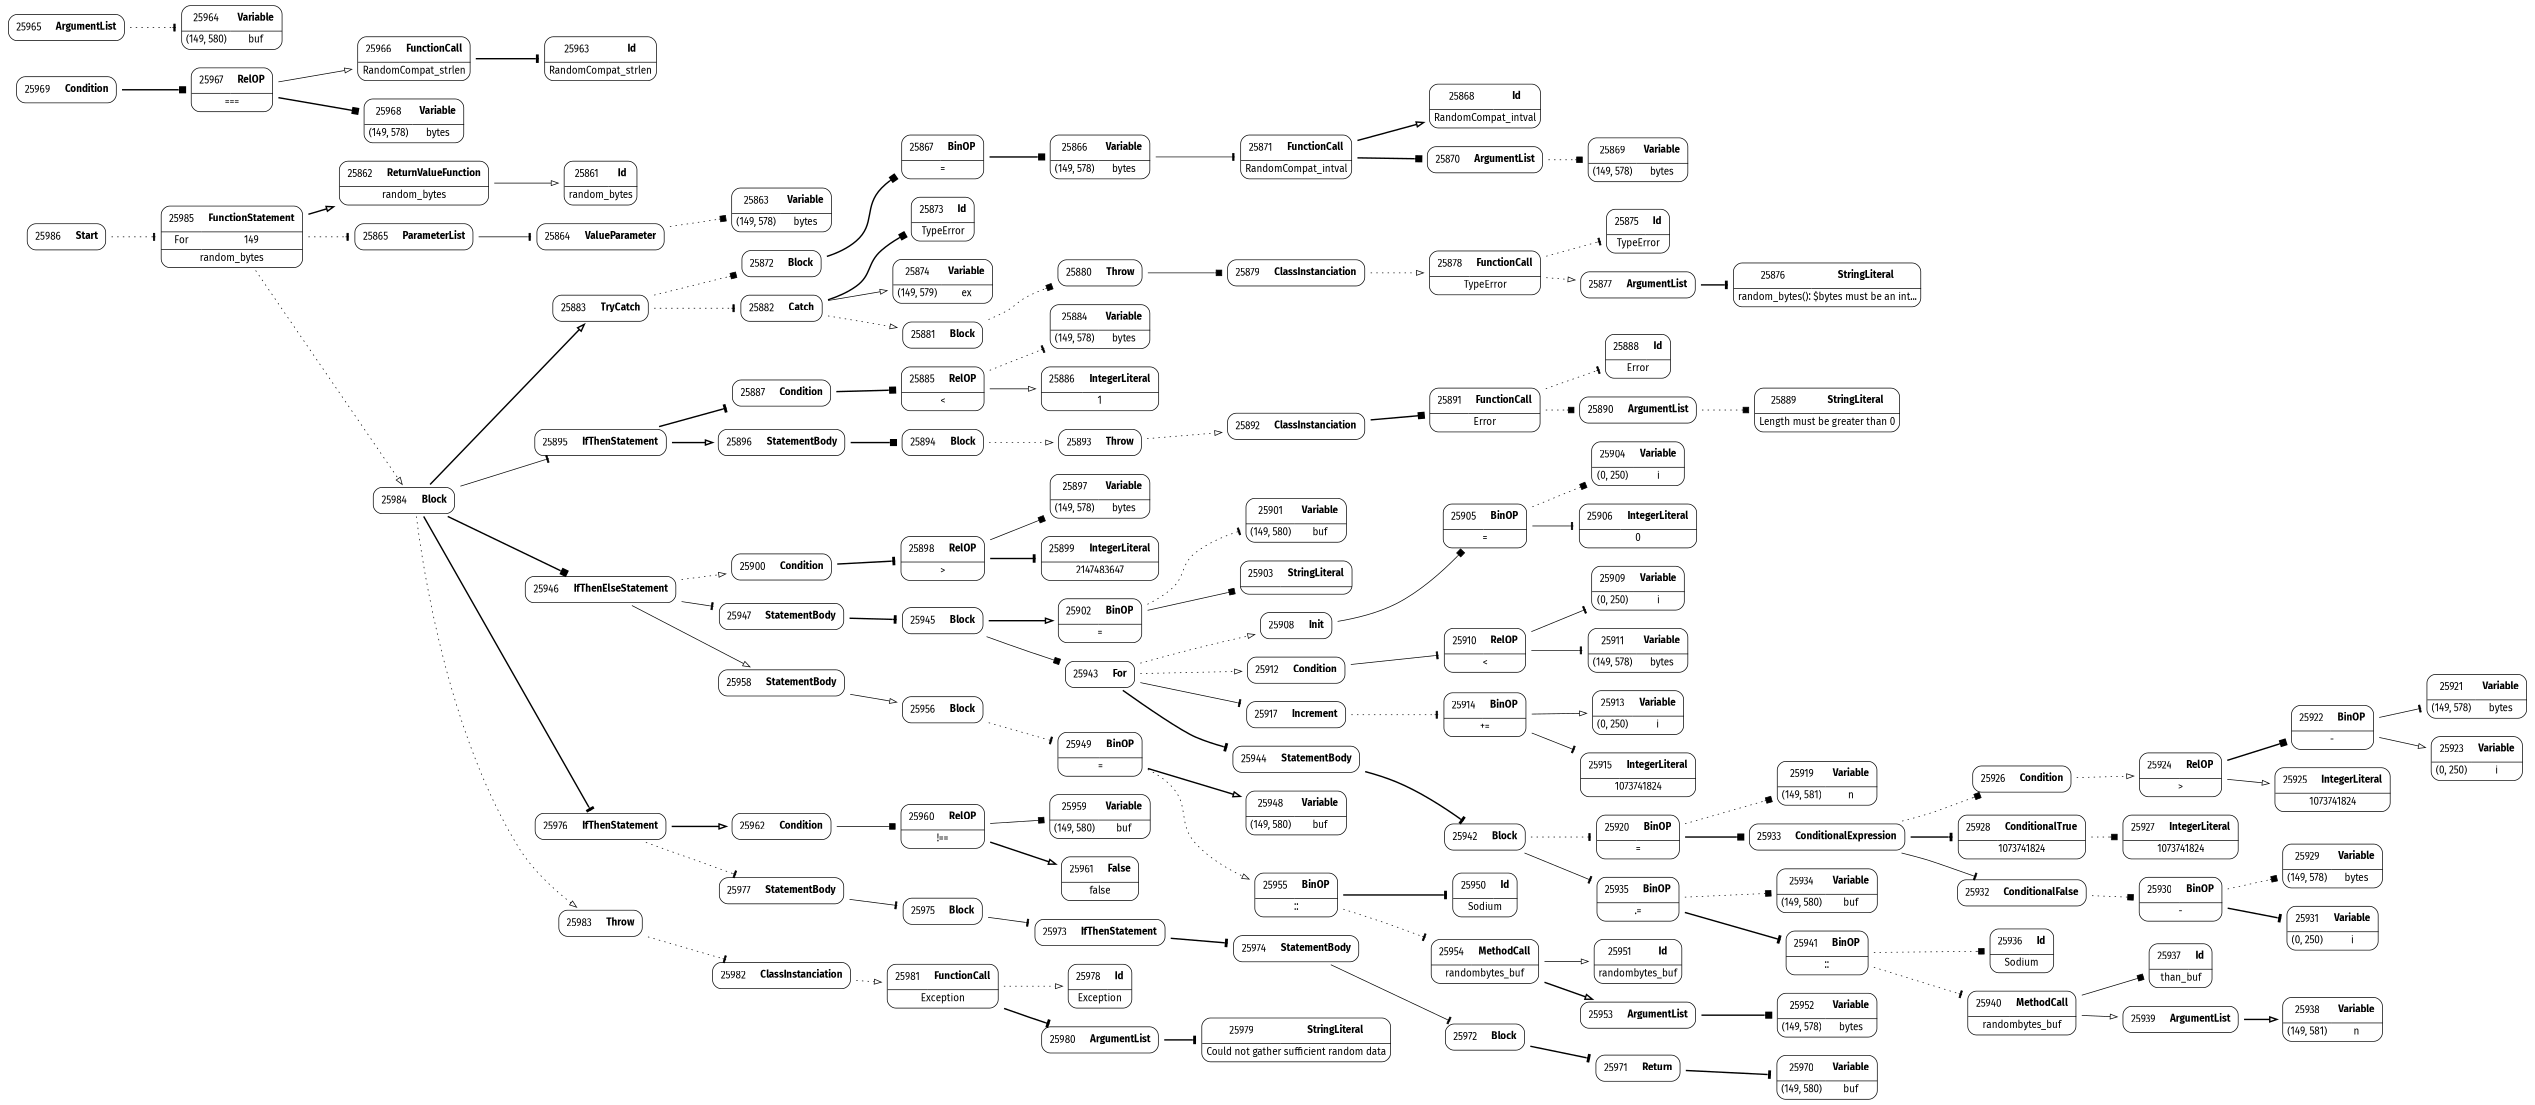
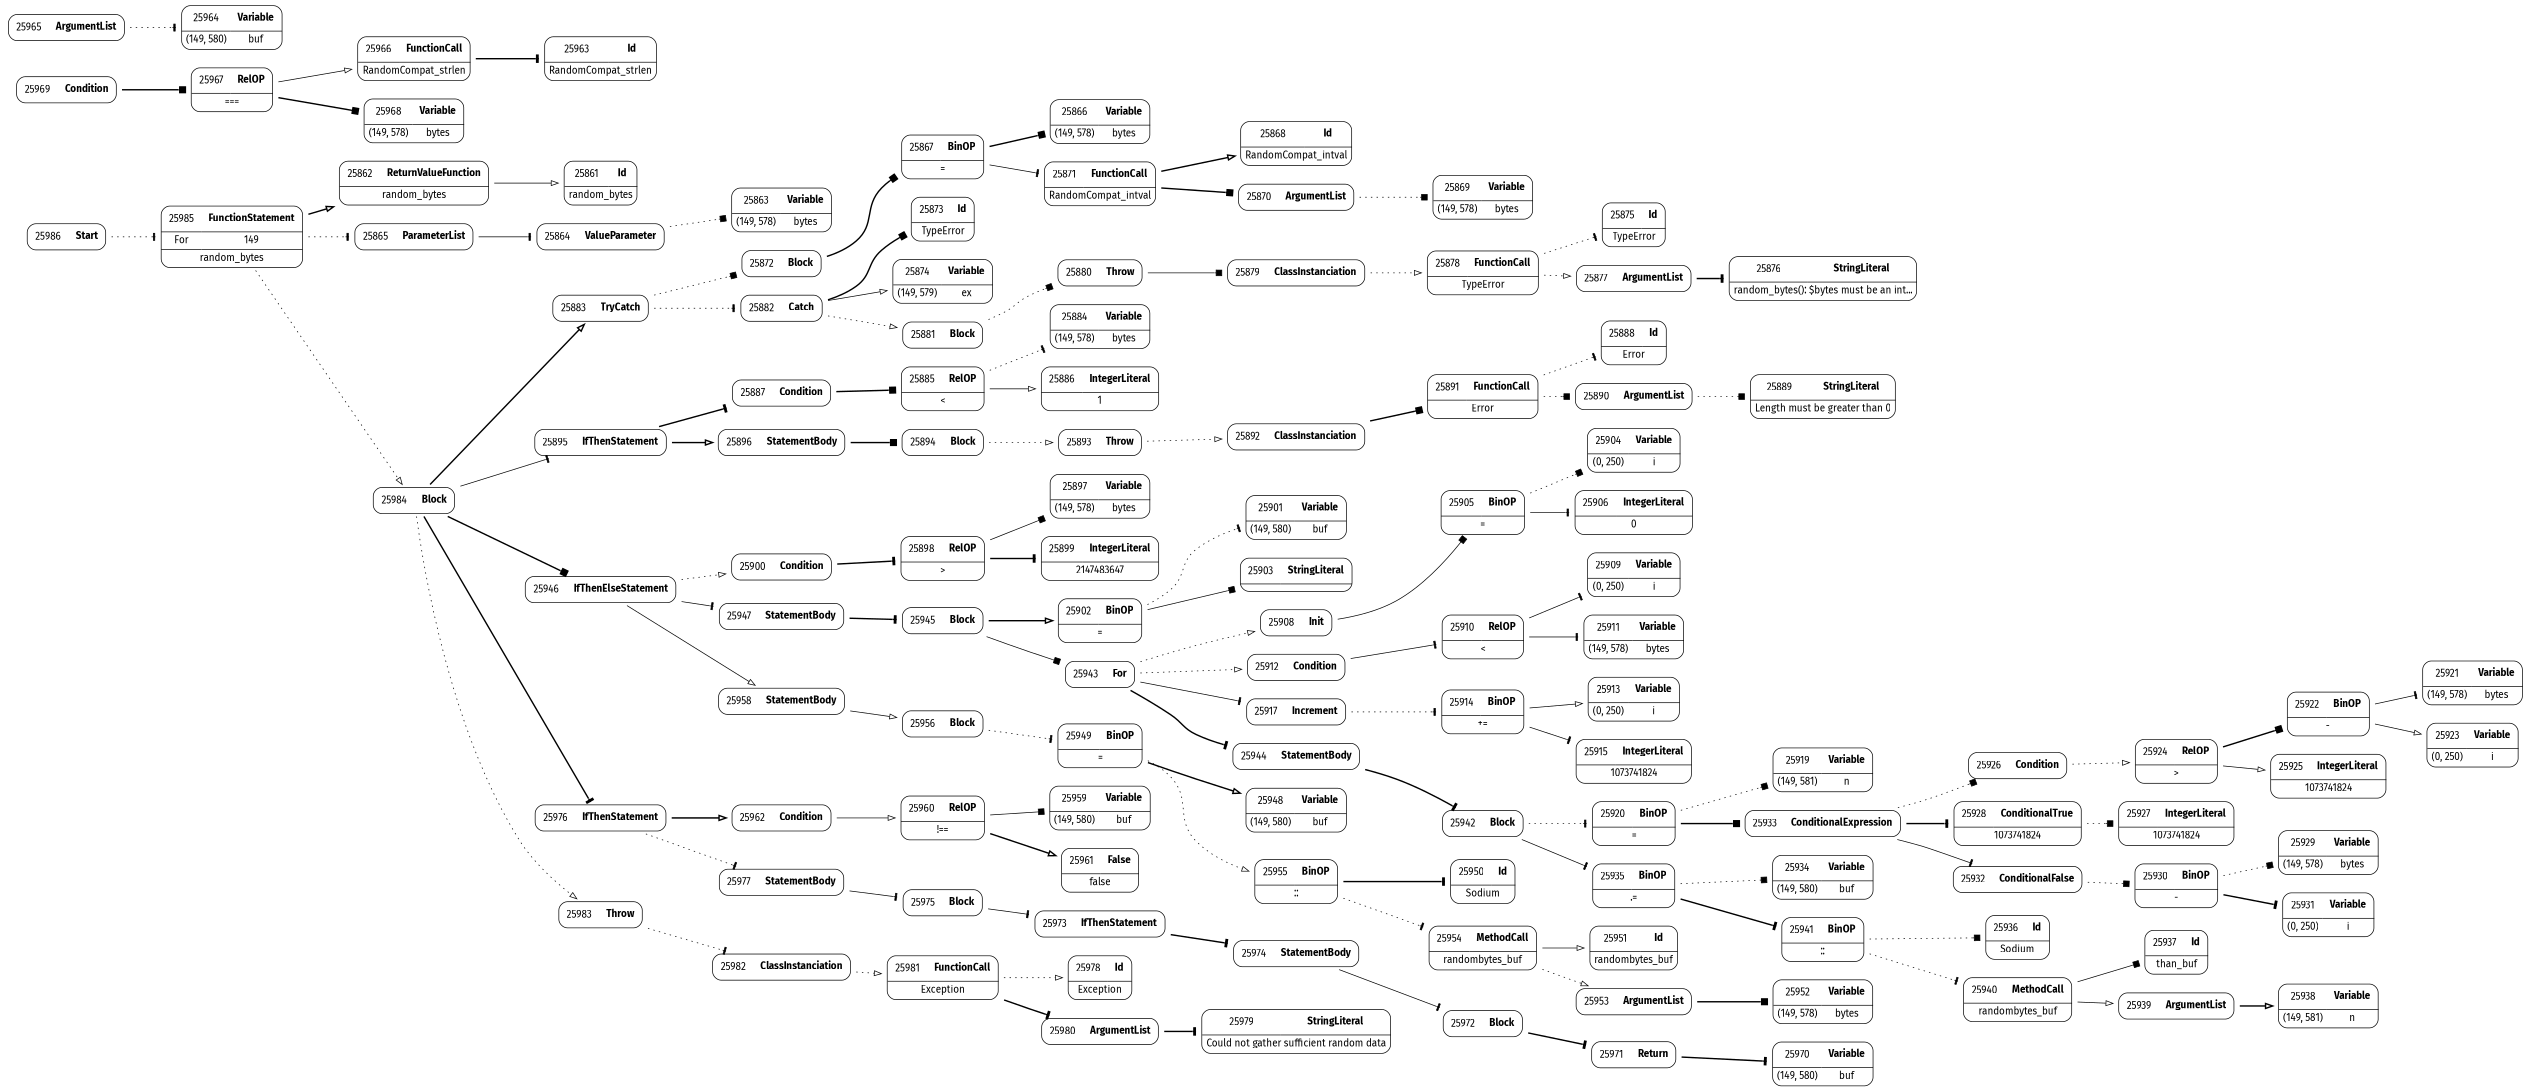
edge "25866" -> "25871": now "25867" -> "25871"
edge "25962" -> "25960": arrowhead box -> onormal
edge "25954" -> "25953": style bold -> dotted
